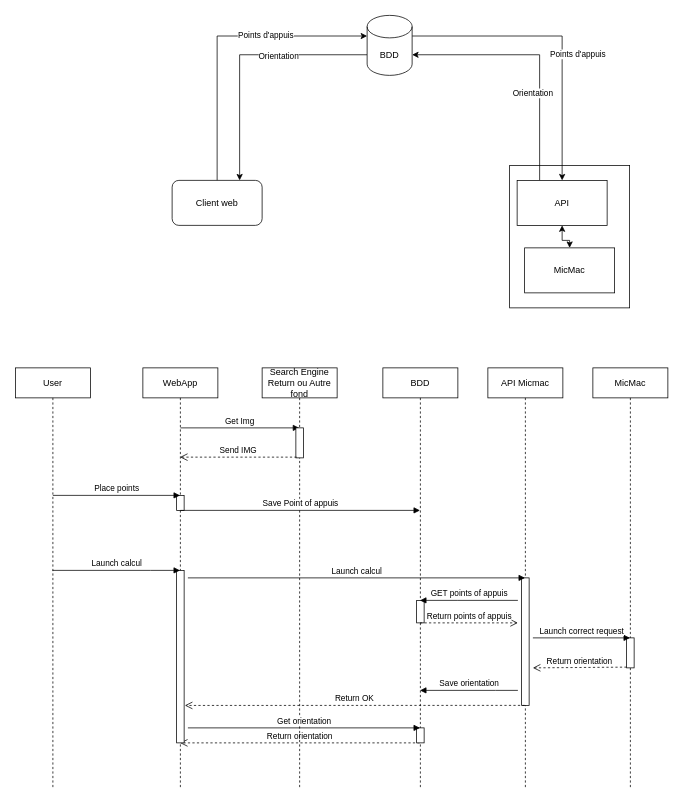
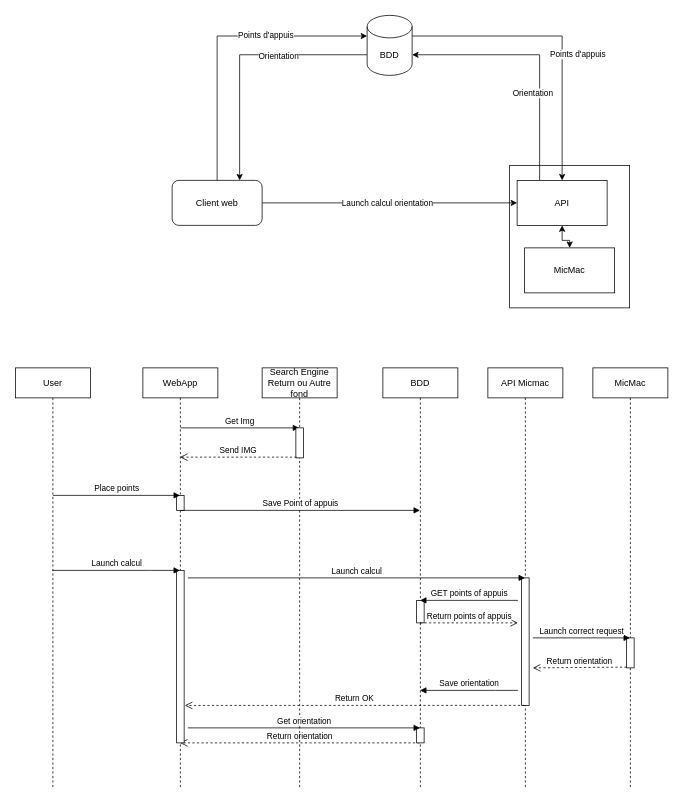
edge "Client web" -> "API": added, label "Launch calcul orientation"
